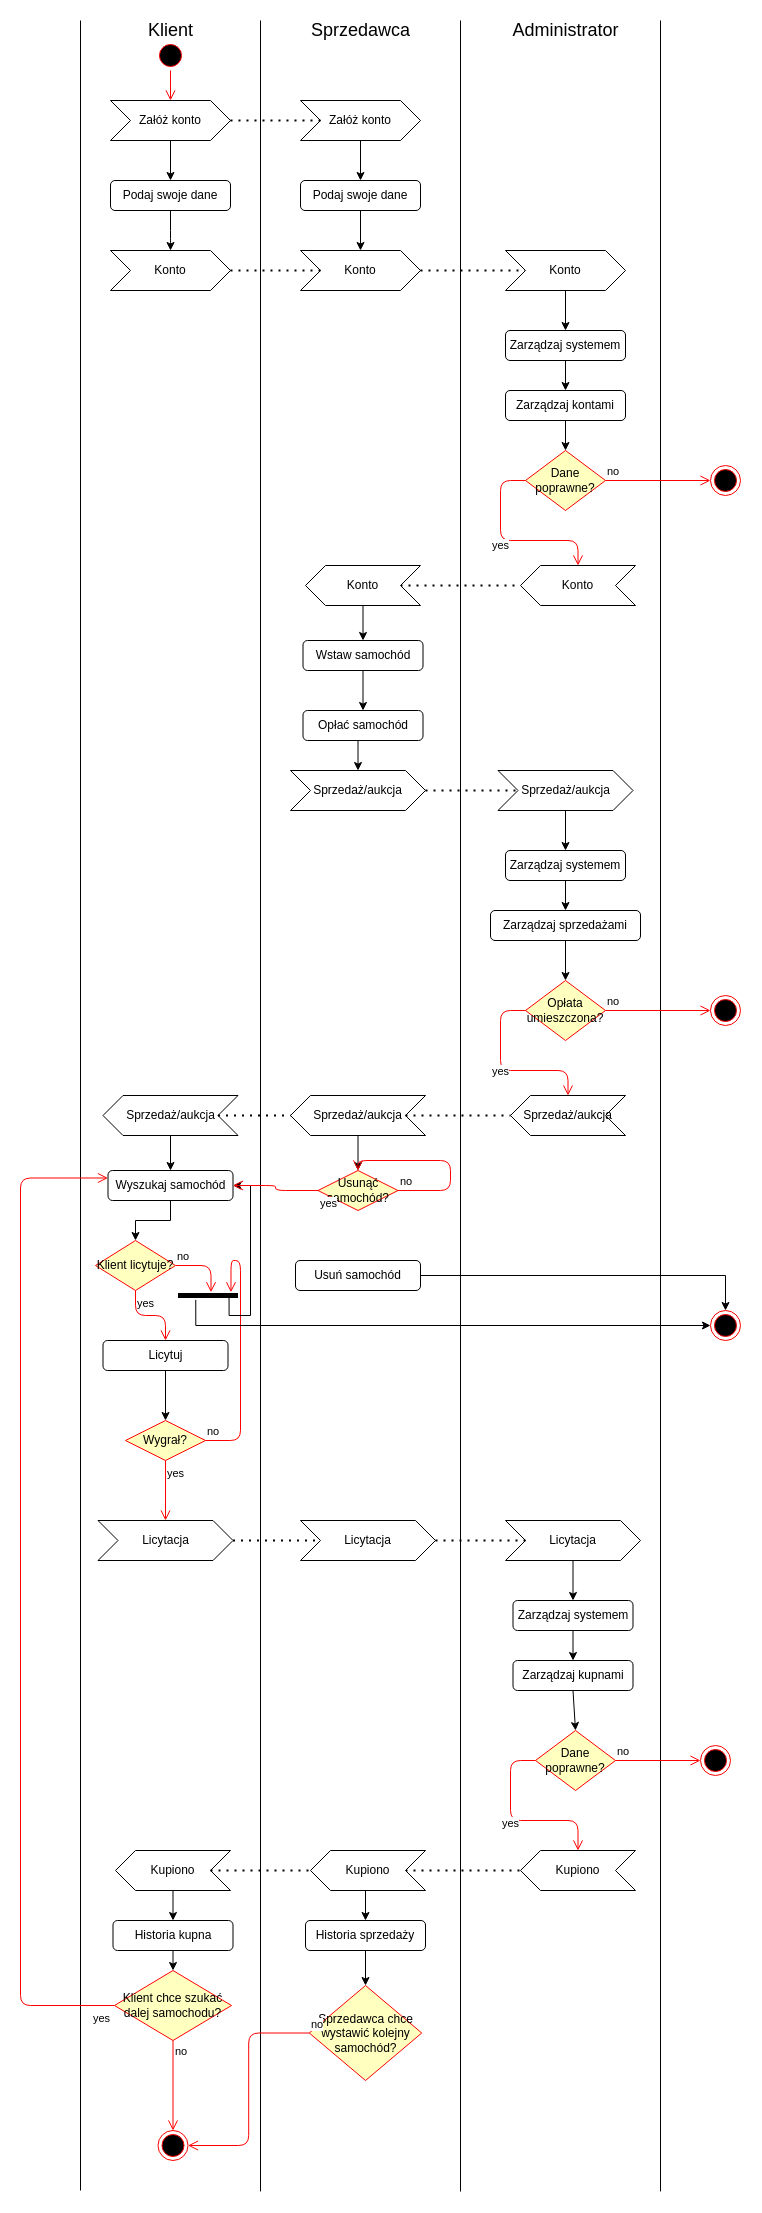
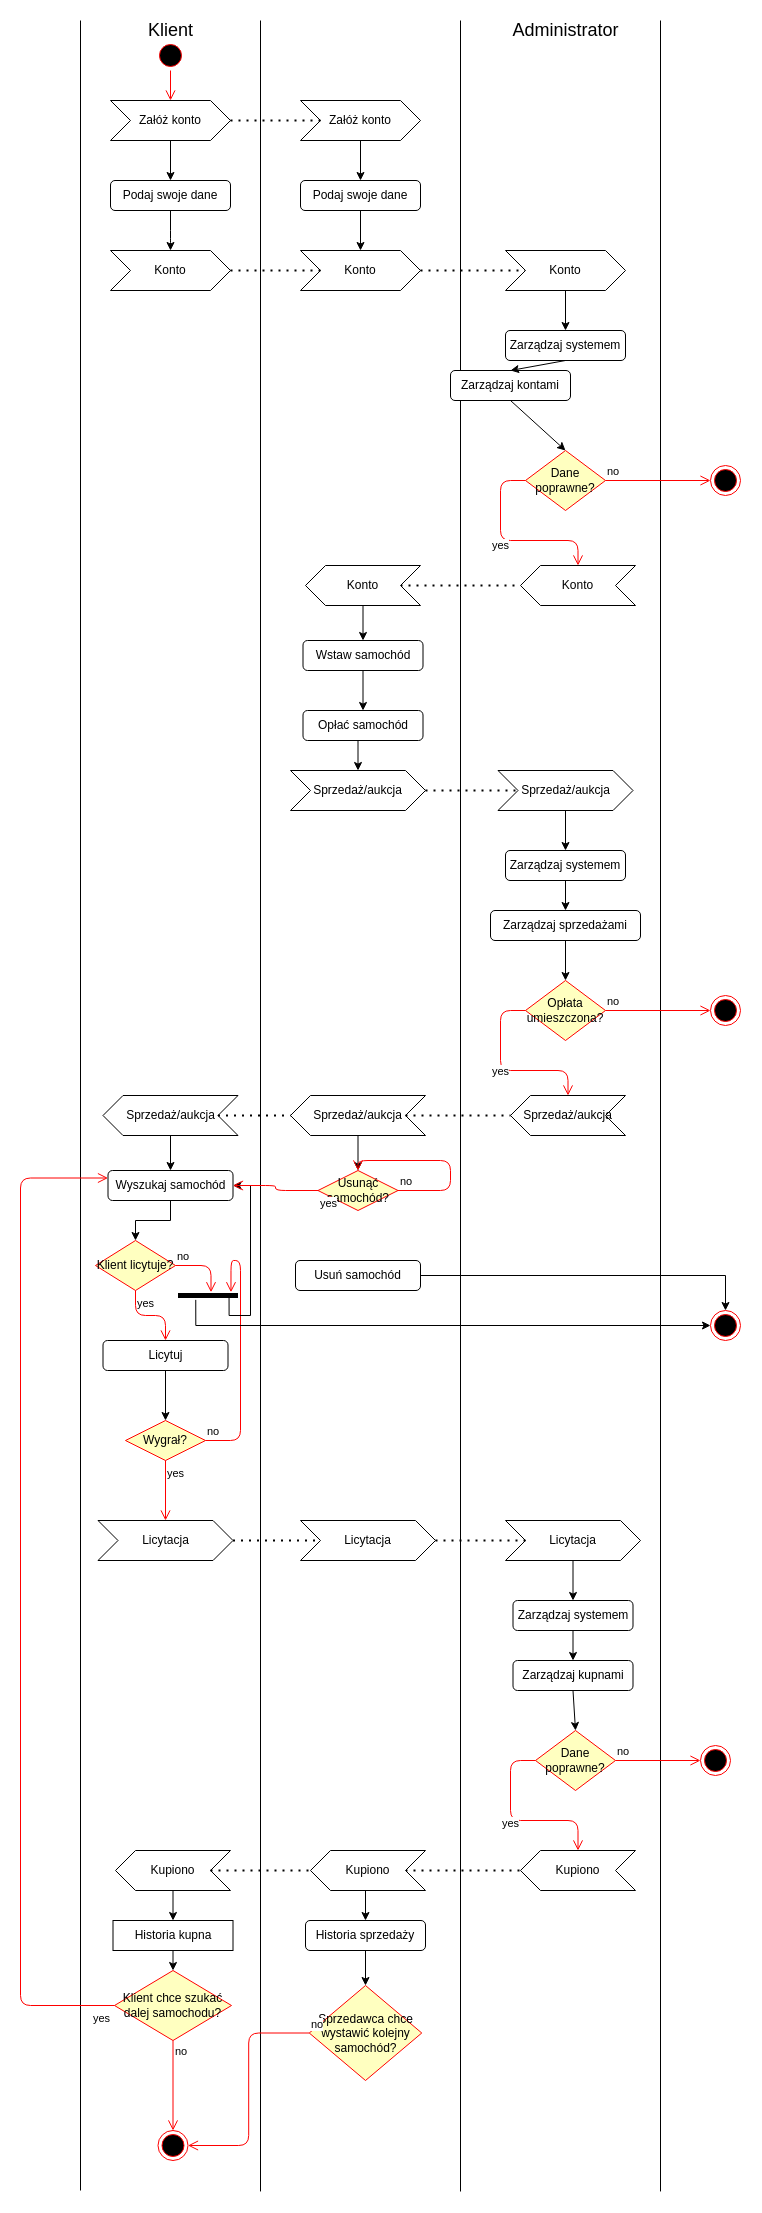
node "Sprzedawca": removed
node "Zarządzaj kontami": moved (566, 406) -> (511, 386)
node "Historia kupna": shape rounded rectangle -> rectangle
